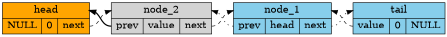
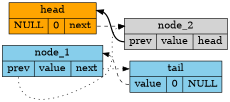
edge "node_2" -> "node_1": removed
node "node_2": text "next" -> "head"
node "node_1": text "head" -> "value"
